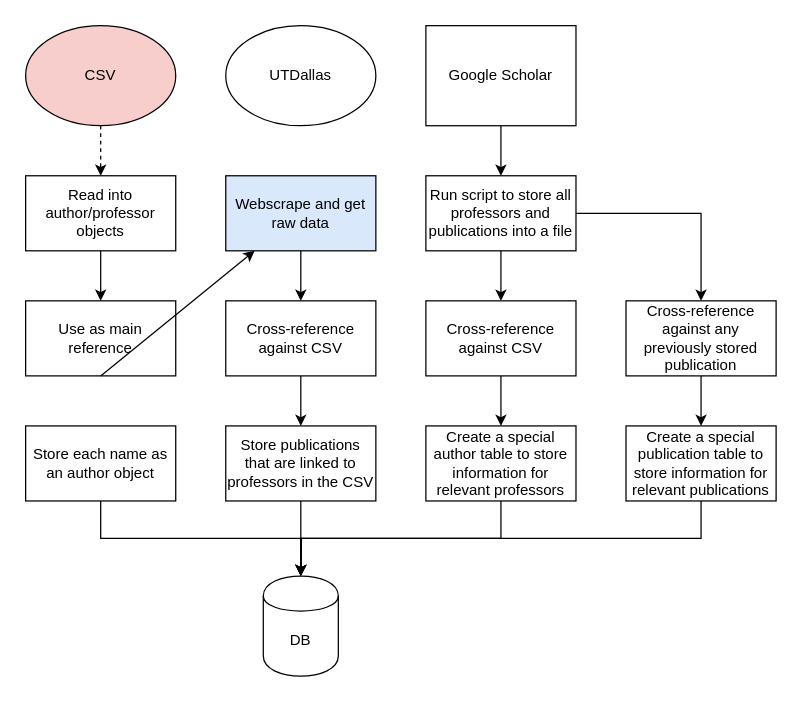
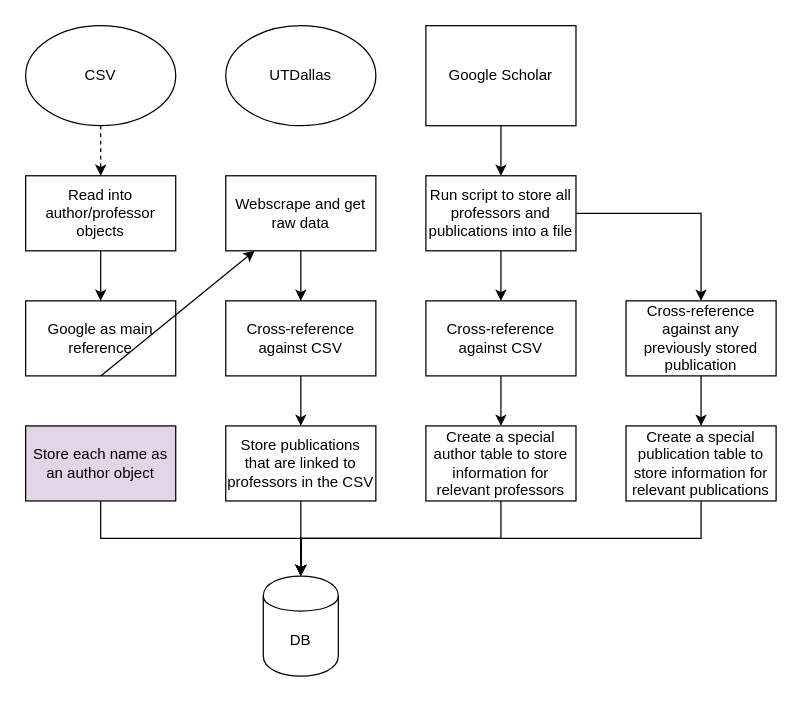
node "CSV": fillcolor #f8cecc -> #ffffff
node "Webscrape and get raw data": fillcolor #dae8fc -> #ffffff
node "Use as main reference": label "Use as main reference" -> "Google as main reference"
node "Store each name as an author object": fillcolor #ffffff -> #e1d5e7
